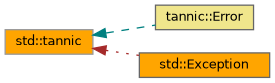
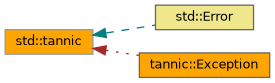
node "tannic::Error": label "tannic::Error" -> "std::Error"
node "std::Exception": label "std::Exception" -> "tannic::Exception"
